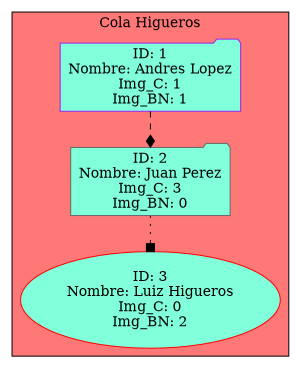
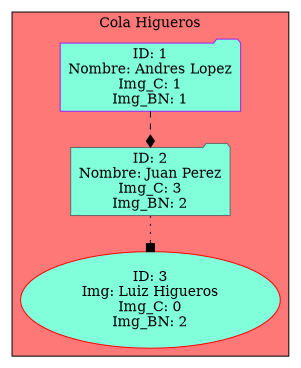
node "ID: 2 Nombre: Juan Perez Img_C: 3 Img_BN: 0": label "ID: 2 Nombre: Juan Perez Img_C: 3 Img_BN: 0" -> "ID: 2 Nombre: Juan Perez Img_C: 3 Img_BN: 2"
node "ID: 3 Nombre: Luiz Higueros Img_C: 0 Img_BN: 2": label "ID: 3 Nombre: Luiz Higueros Img_C: 0 Img_BN: 2" -> "ID: 3 Img: Luiz Higueros Img_C: 0 Img_BN: 2"
